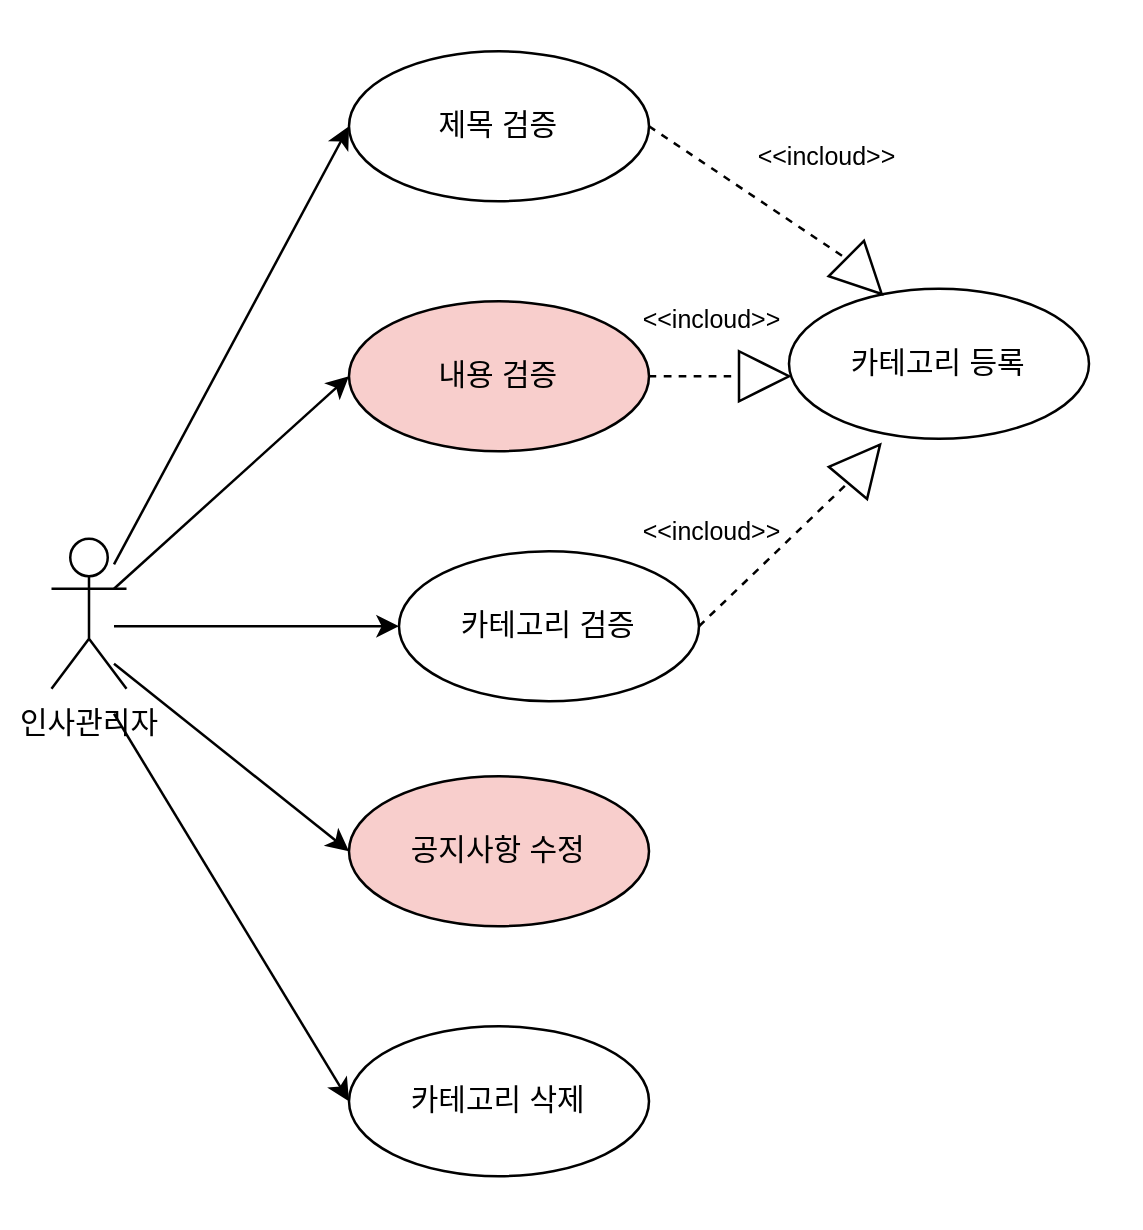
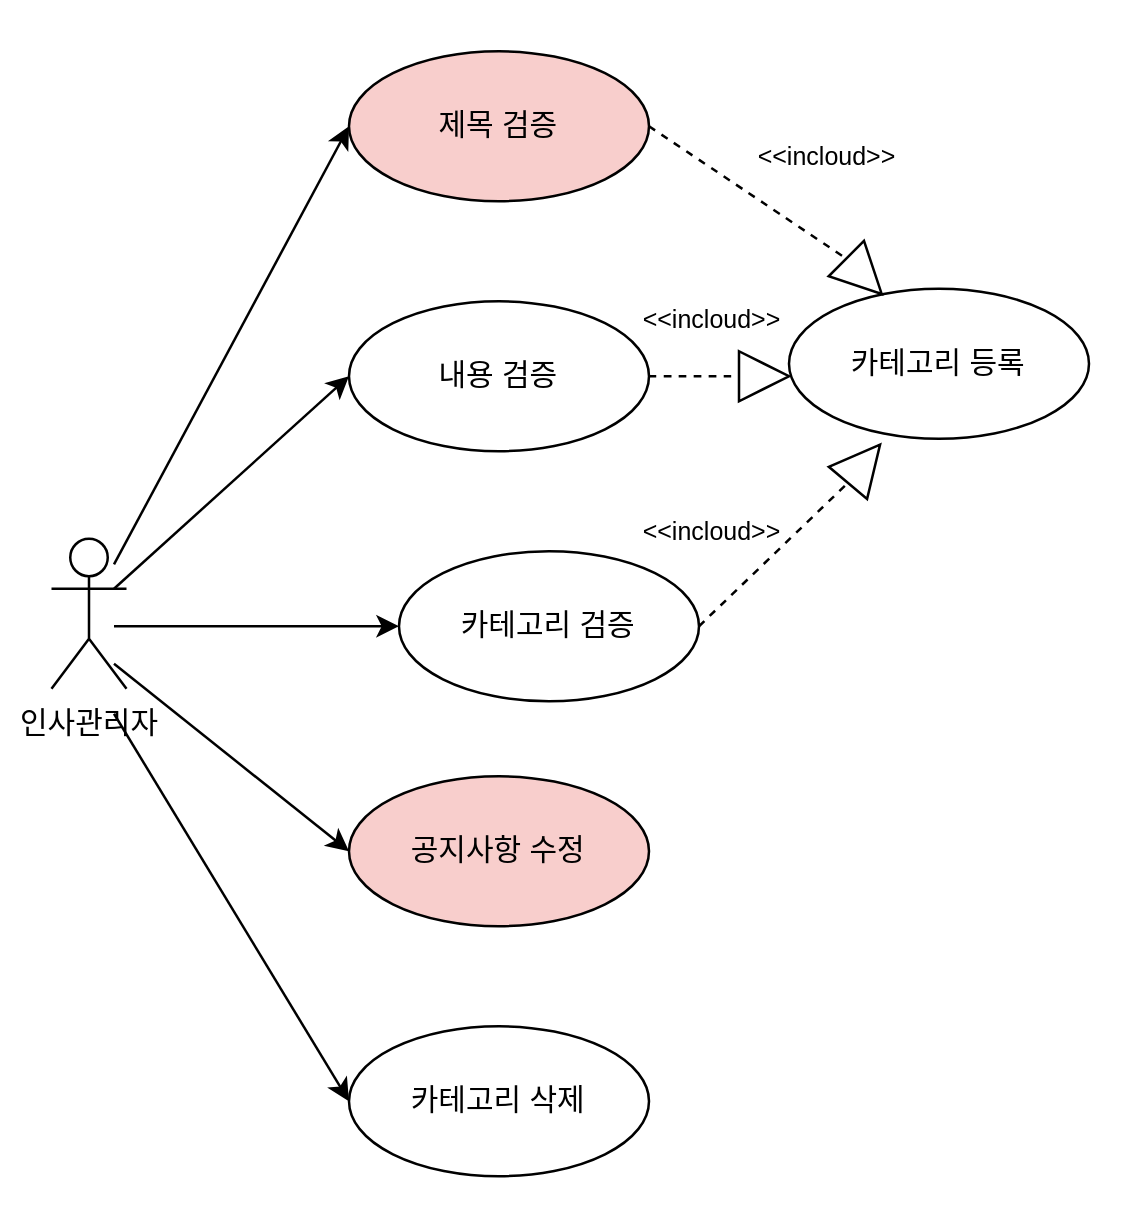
node "제목 검증": fillcolor #ffffff -> #f8cecc
node "내용 검증": fillcolor #f8cecc -> #ffffff
